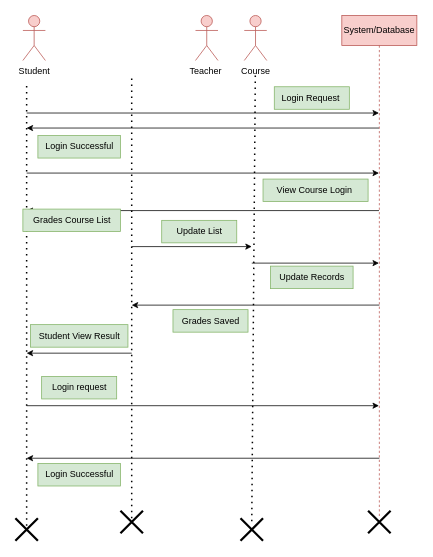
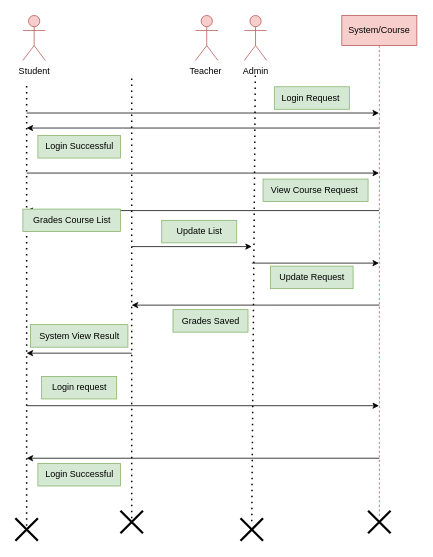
node "System/Database": label "System/Database" -> "System/Course"
node "Course": label "Course" -> "Admin"
node "View Course Login": label "View Course Login" -> "View Course Request"
node "Update Records": label "Update Records" -> "Update Request"
node "Student View Result": label "Student View Result" -> "System View Result"
